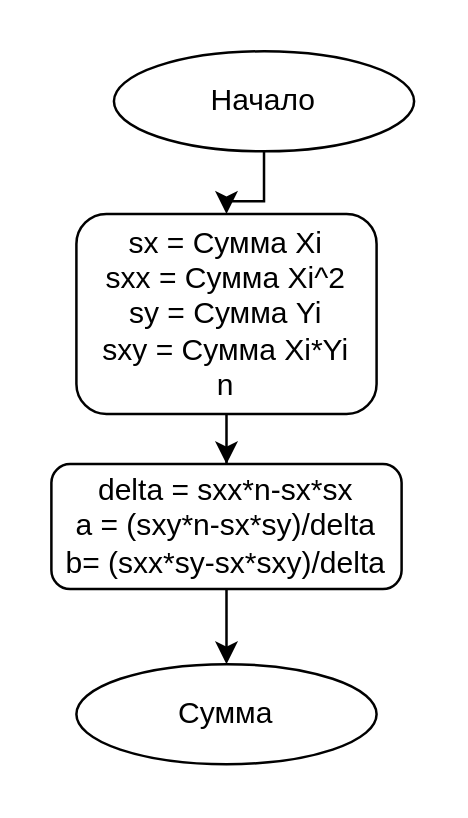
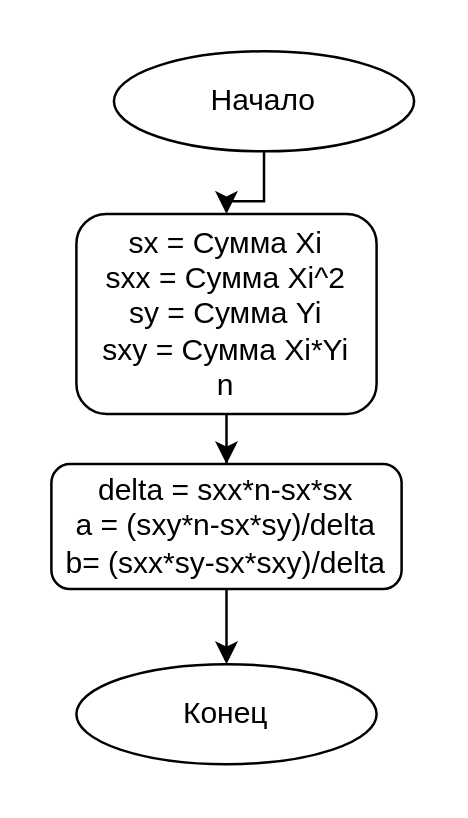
node "Сумма": label "Сумма" -> "Конец"
